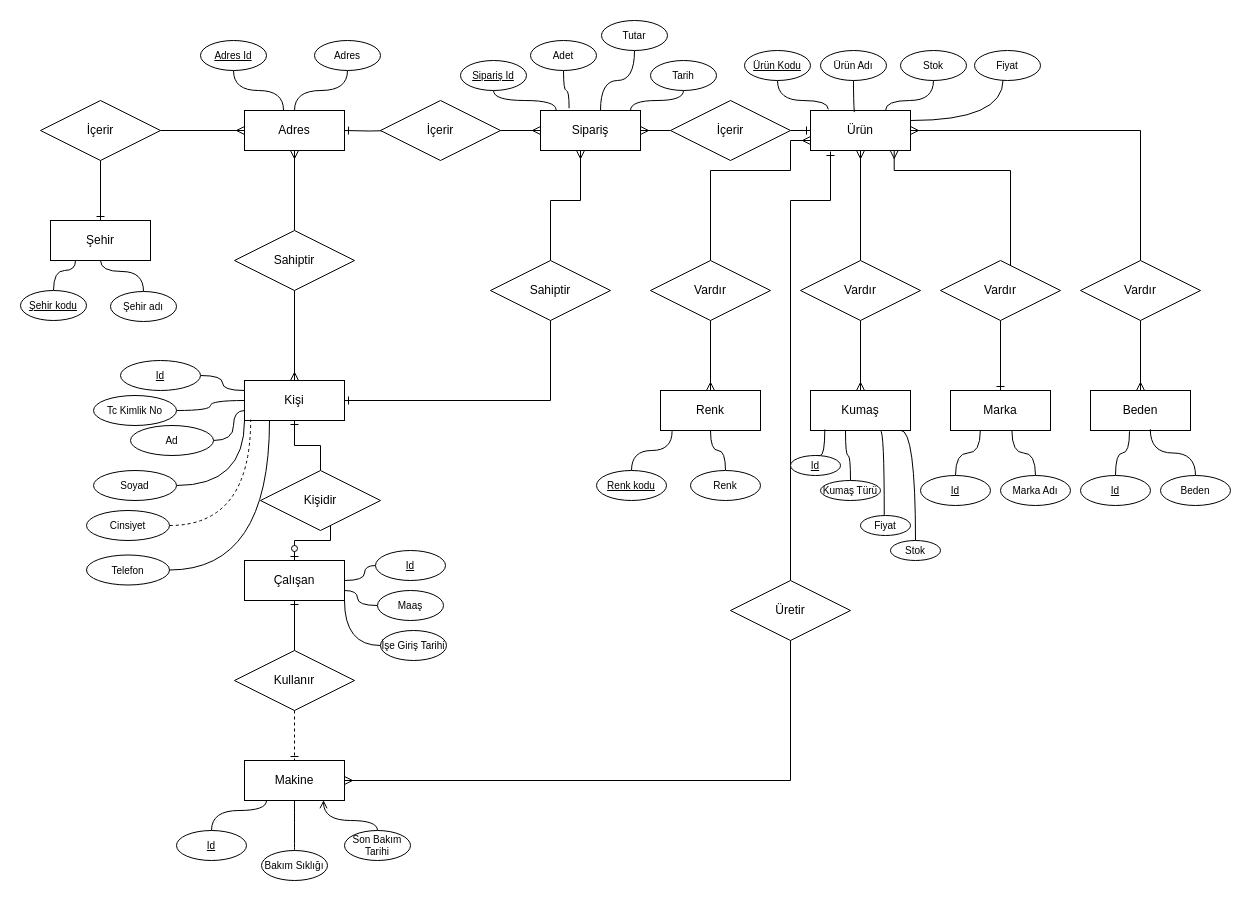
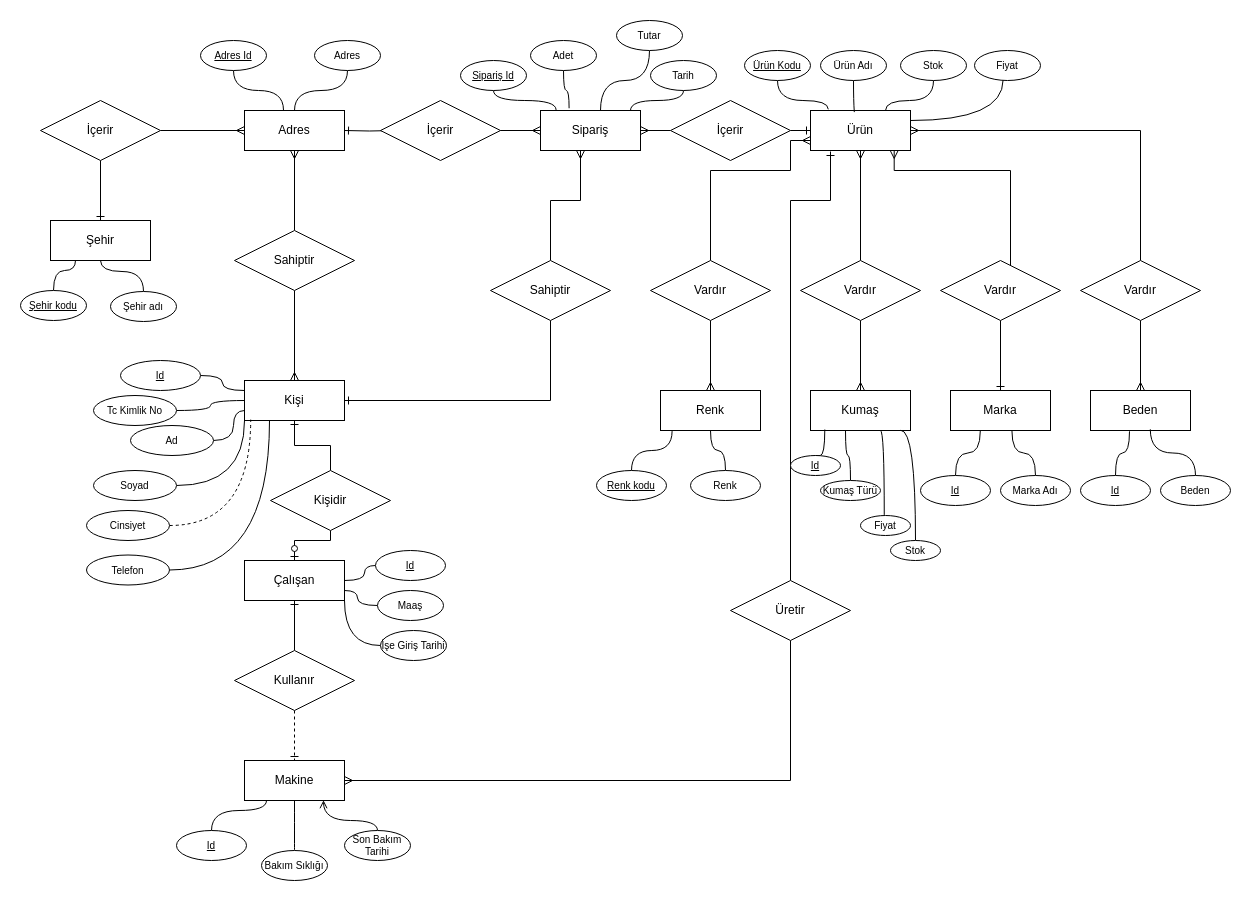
node "Tutar": moved (635, 36) -> (650, 36)
node "Kişidir": moved (321, 501) -> (331, 501)
